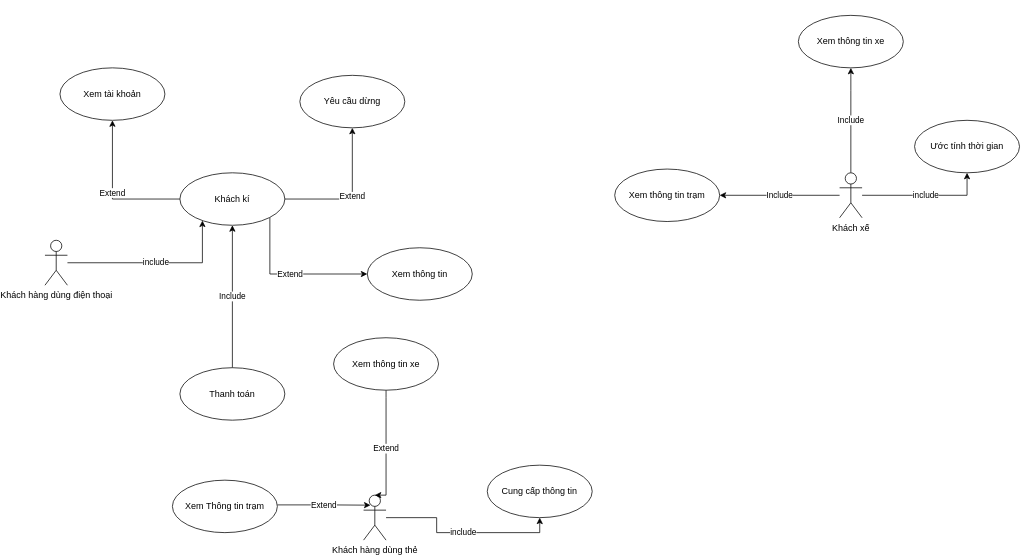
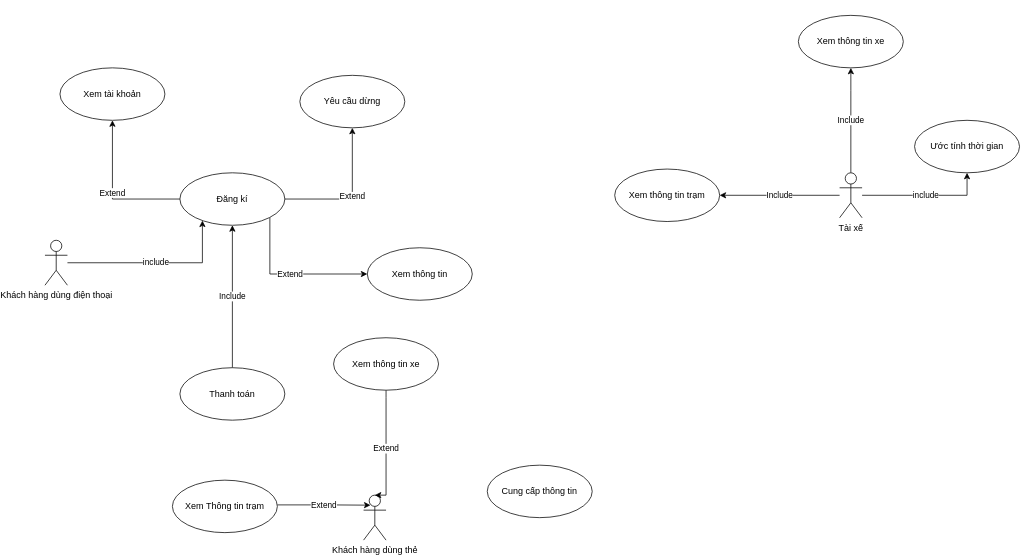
node "Khách kí": label "Khách kí" -> "Đăng kí"
node "Khách xế": label "Khách xế" -> "Tài xế"
edge "Khách hàng dùng thẻ" -> "Cung cấp thông tin": removed, label "include"
